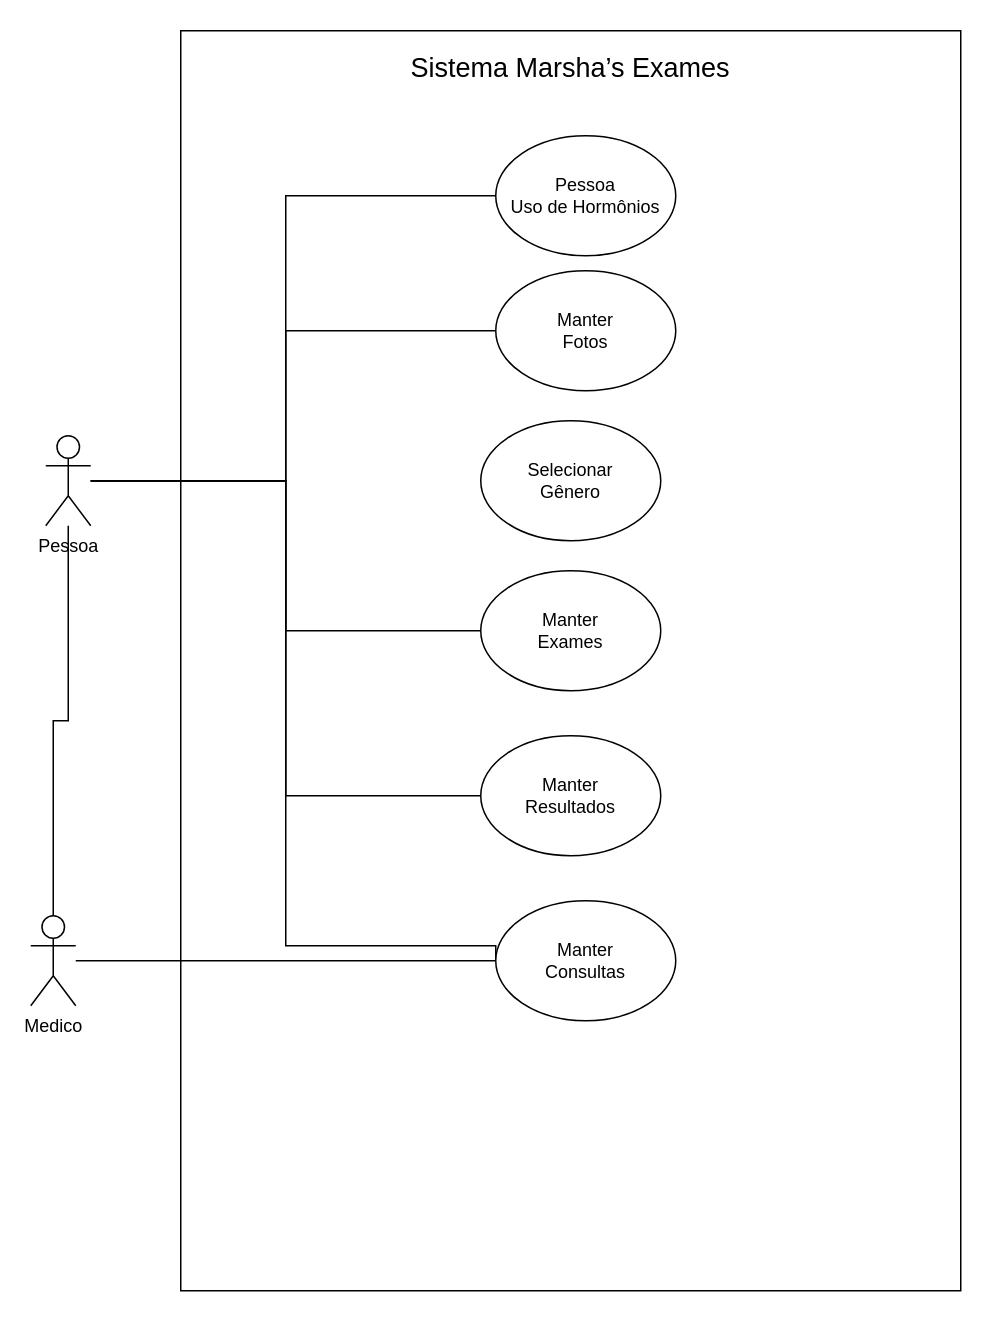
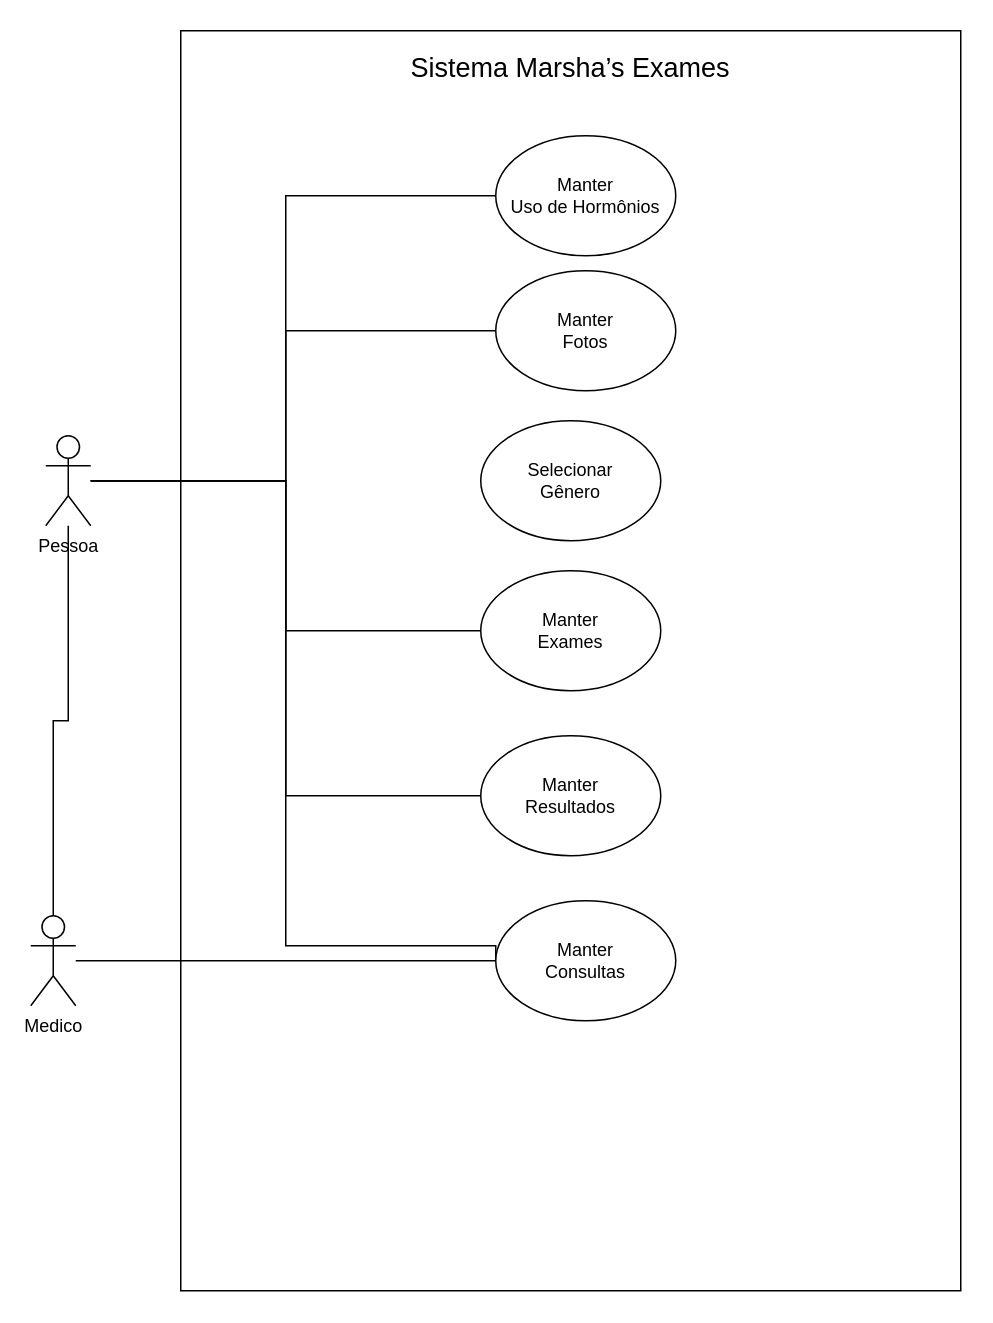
node "Pessoa Uso de Hormônios": label "Pessoa Uso de Hormônios" -> "Manter Uso de Hormônios"
